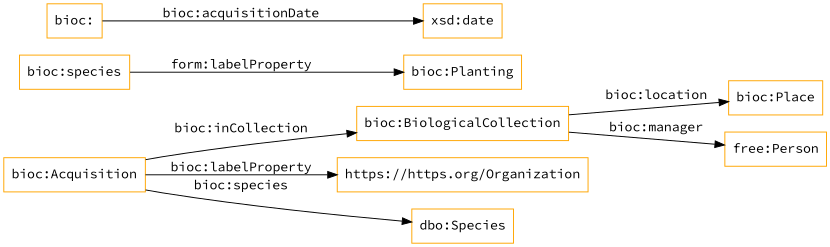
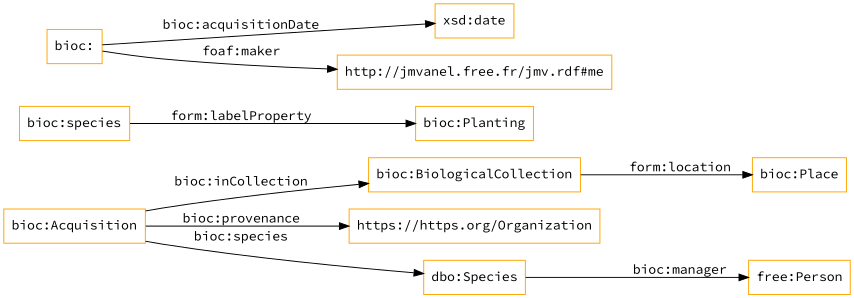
node "http://jmvanel.free.fr/jmv.rdf#me": added
edge "bioc:BiologicalCollection" -> "bioc:Place": label "bioc:location" -> "form:location"
edge "bioc:BiologicalCollection" -> "free:Person": now "dbo:Species" -> "free:Person"
edge "bioc:Acquisition" -> "https://https.org/Organization": label "bioc:labelProperty" -> "bioc:provenance"
